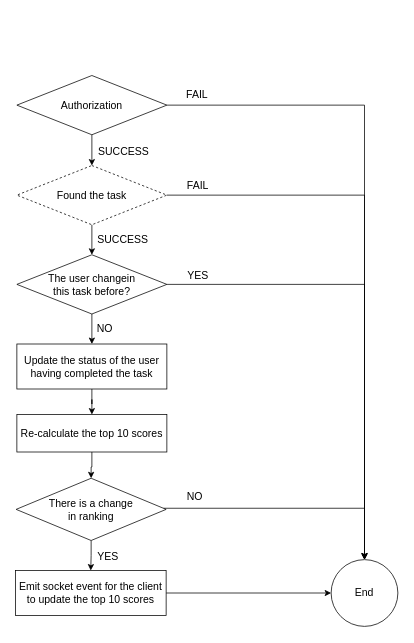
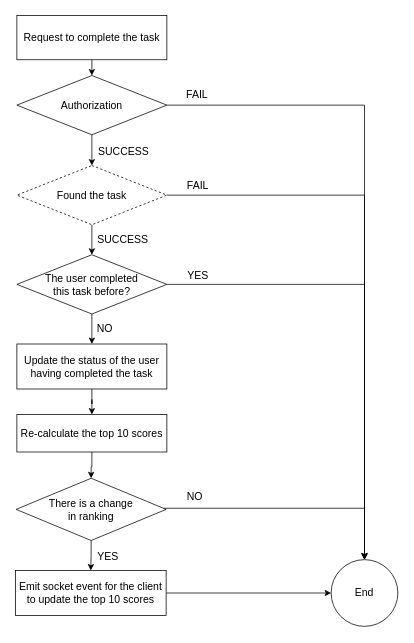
node "Request to complete the task": added
edge "Request to complete the task" -> "Authorization": added
node "The user changeinthis task before?": label "The user changeinthis task before?" -> "The user completedthis task before?"
